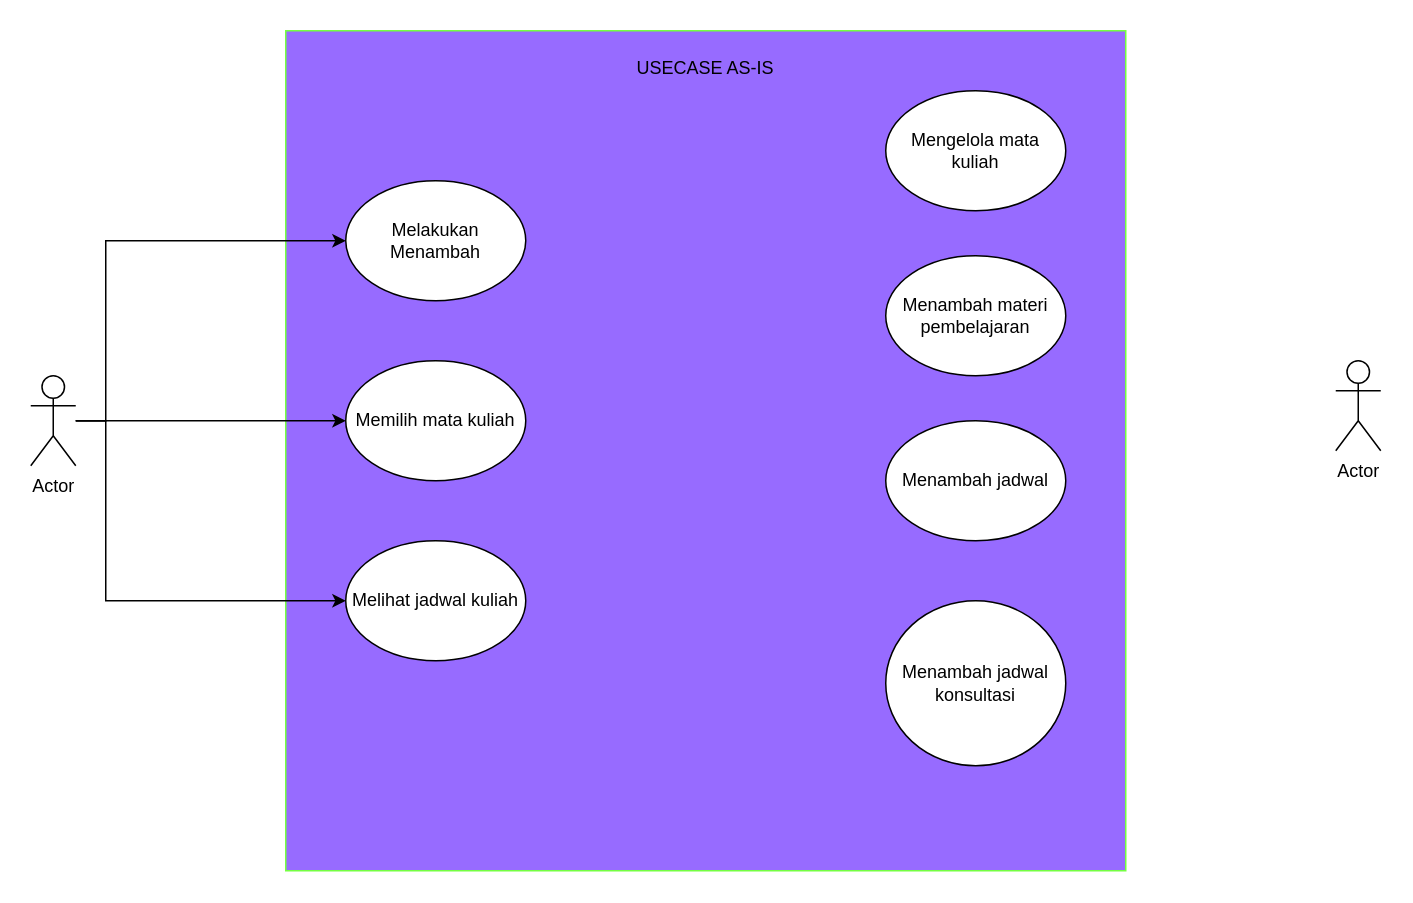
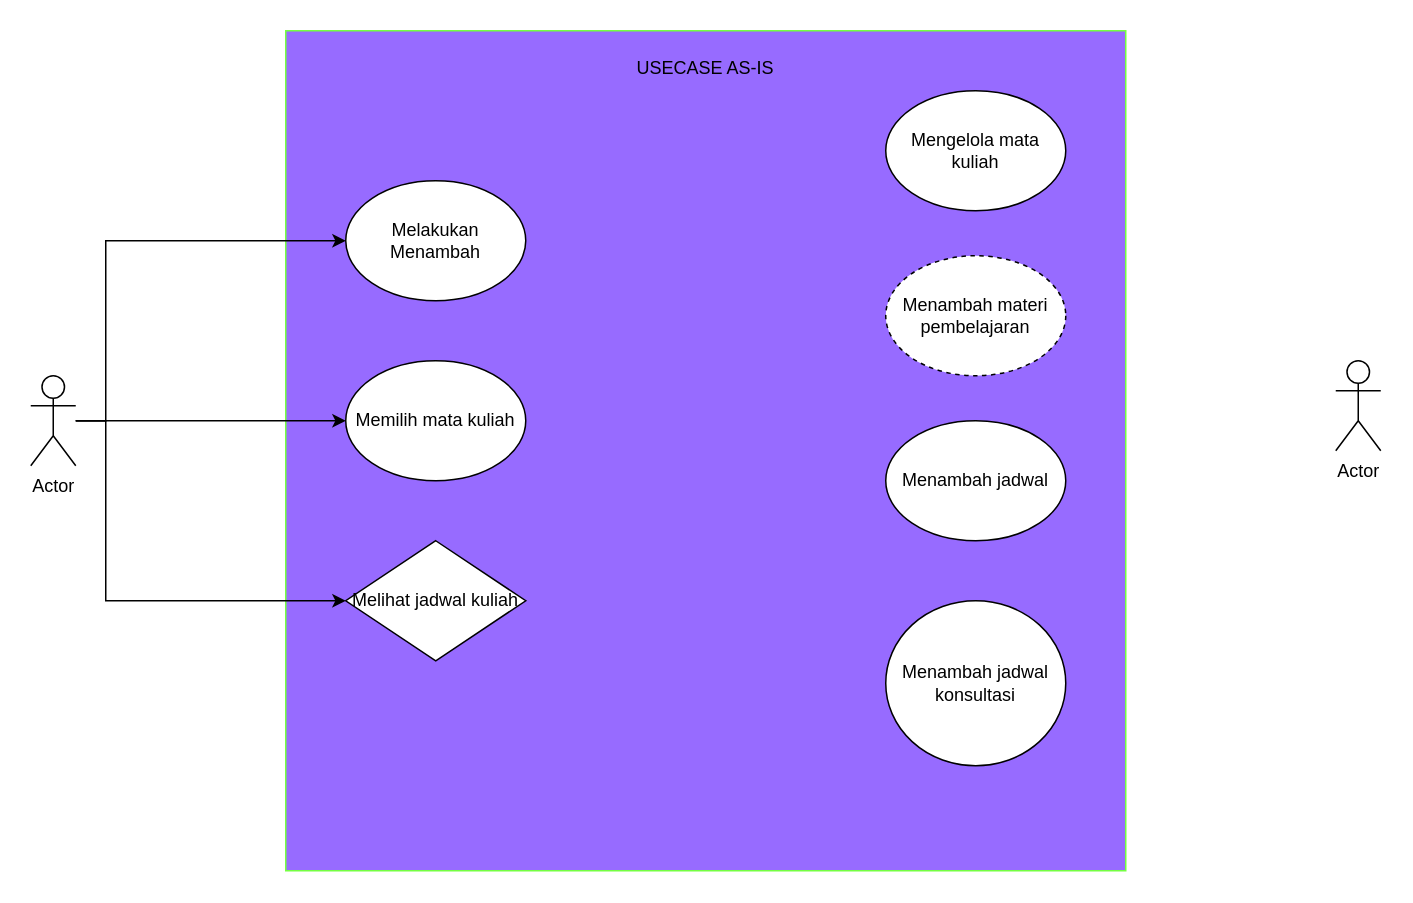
node "Menambah materi pembelajaran": style solid -> dashed
node "Melihat jadwal kuliah": shape ellipse -> diamond
